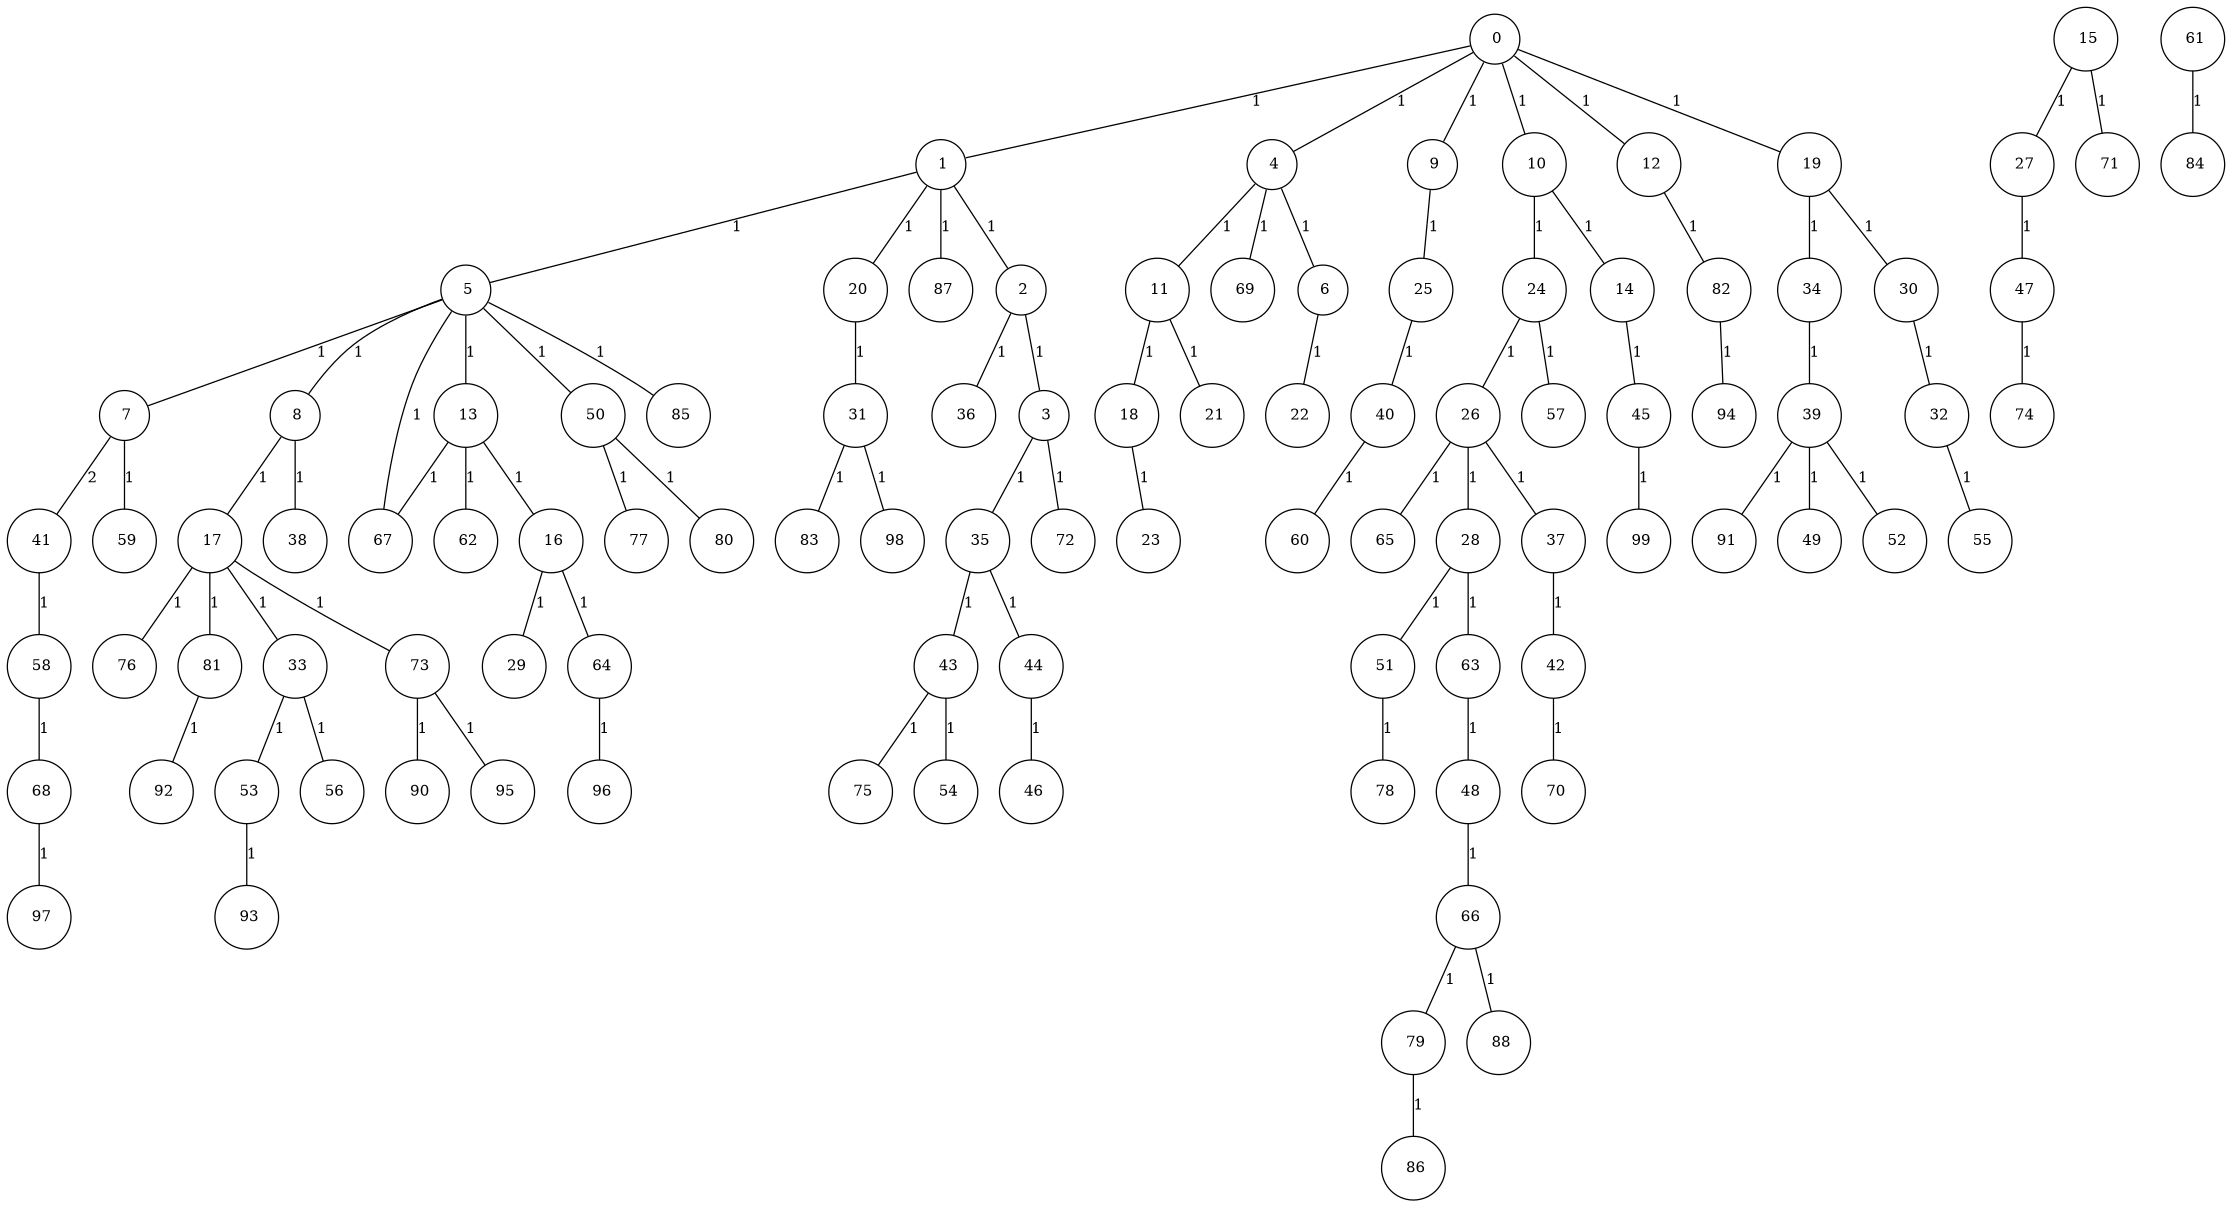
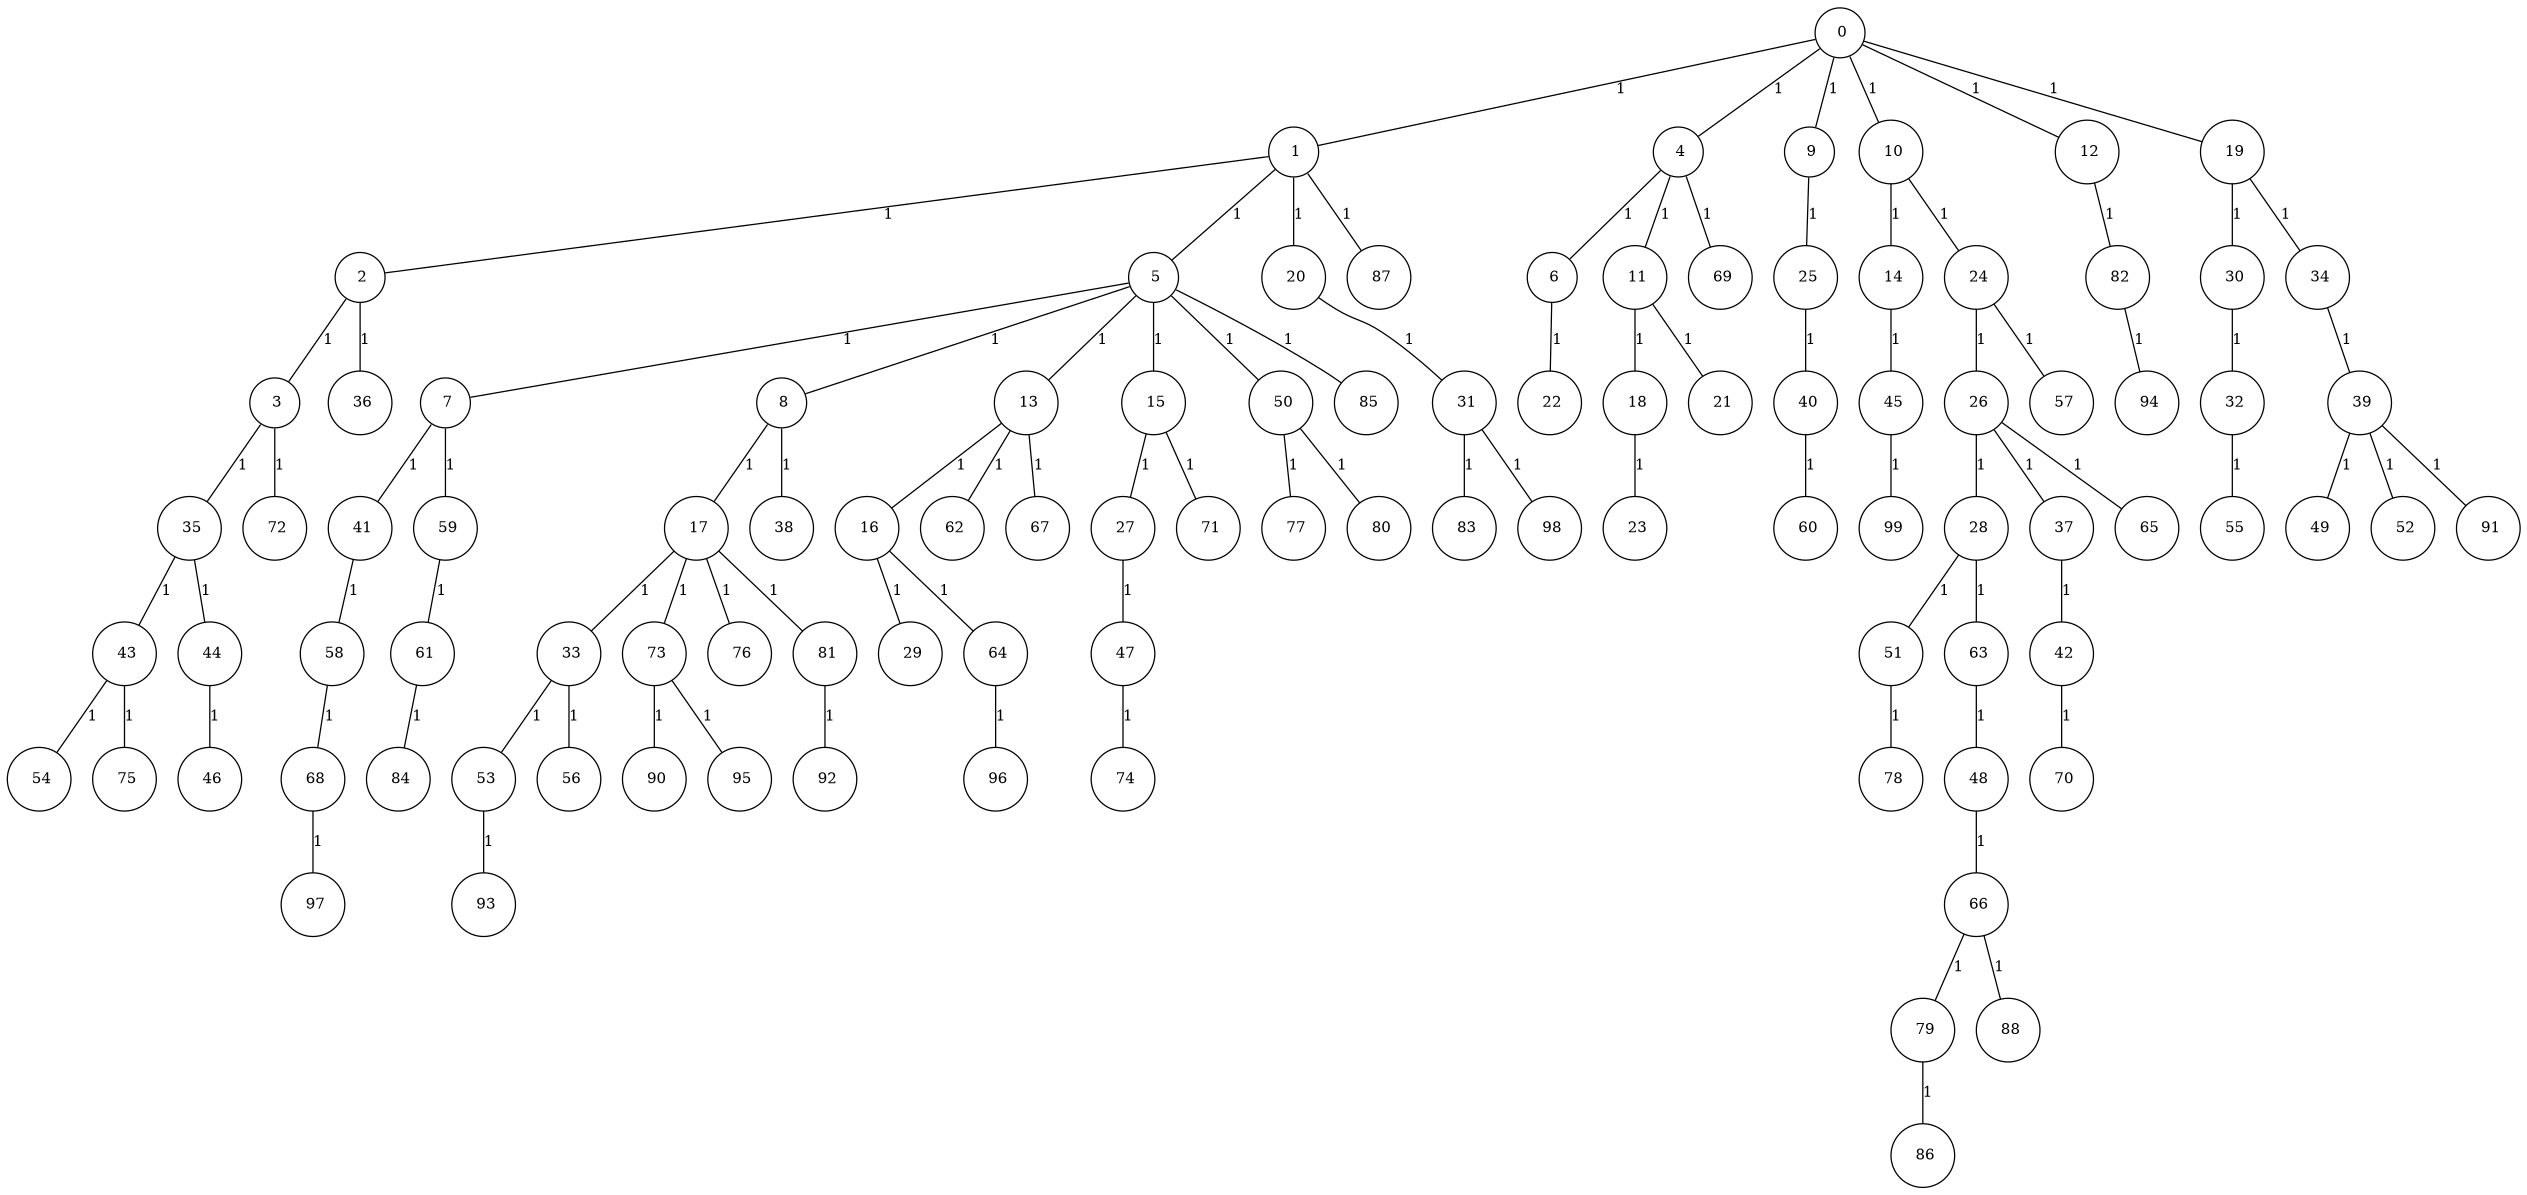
edge "5" -- "67": now "5" -- "15"
edge "7" -- "41": label "2" -> "1"
edge "59" -- "61": added, label "1"
